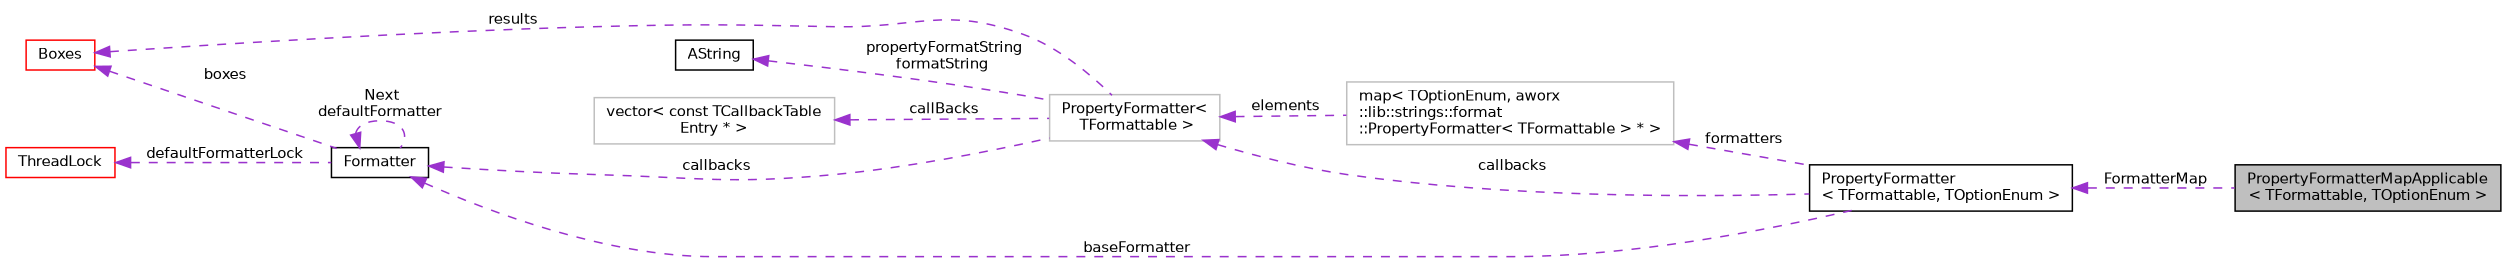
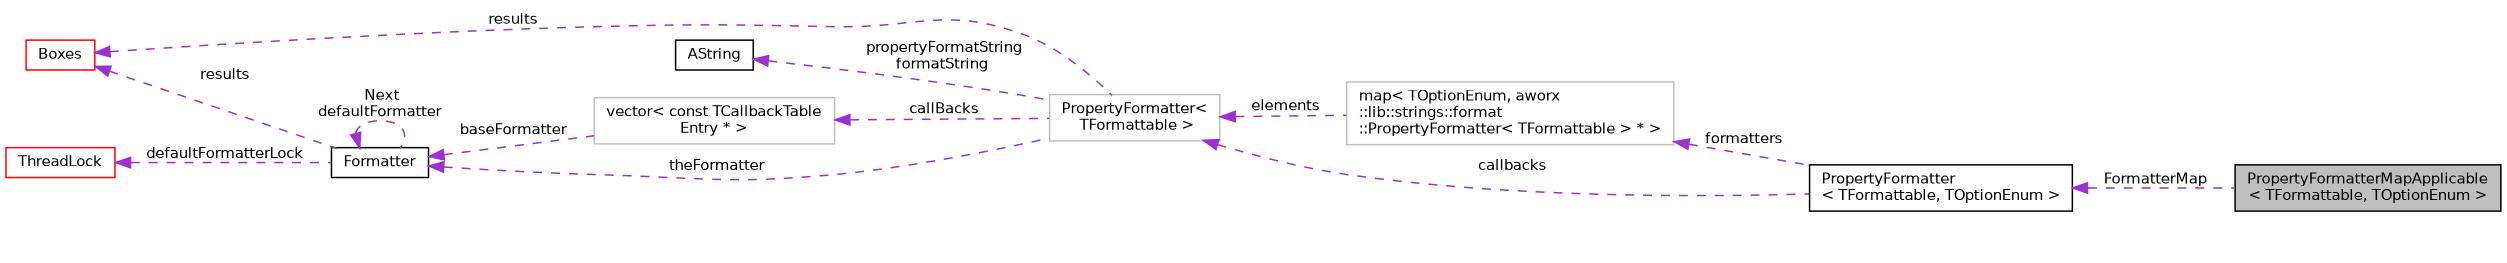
edge "Formatter" -> "Boxes": label " boxes" -> " results"
edge "PropertyFormatter< TFormattable >" -> "Formatter": label " callbacks" -> " theFormatter"
edge "PropertyFormatter < TFormattable, TOptionEnum >" -> "Formatter": now "vector< const TCallbackTable Entry * >" -> "Formatter"
